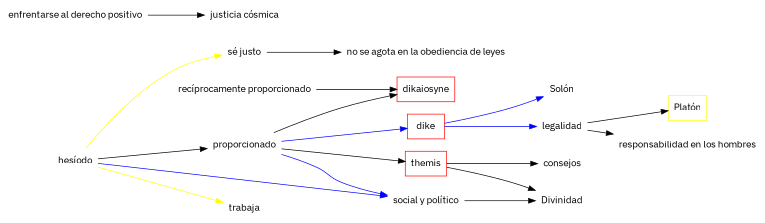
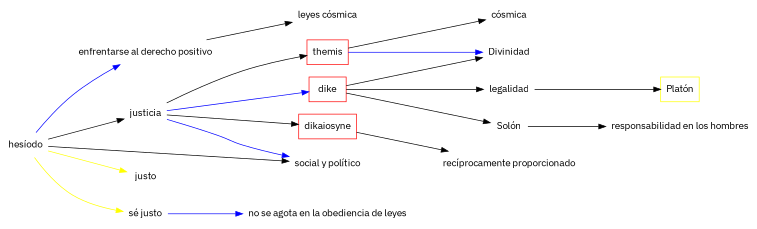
node "justicia cósmica": label "justicia cósmica" -> "leyes cósmica"
edge "sé justo" -> "no se agota en la obediencia de leyes": color black -> blue
edge "recíprocamente proporcionado" -> "dikaiosyne": reversed
edge "hesíodo" -> "enfrentarse al derecho positivo": added
edge "dike" -> "Solón": color blue -> black
edge "dike" -> "legalidad": color blue -> black
edge "legalidad" -> "responsabilidad en los hombres": now "Solón" -> "responsabilidad en los hombres"
node "proporcionado": label "proporcionado" -> "justicia"
node "consejos": label "consejos" -> "cósmica"
edge "themis" -> "Divinidad": color black -> blue
edge "hesíodo" -> "social y político": color blue -> black
edge "social y político" -> "Divinidad": now "dike" -> "Divinidad"
node "trabaja": label "trabaja" -> "justo"
